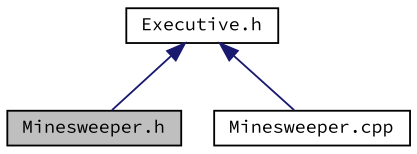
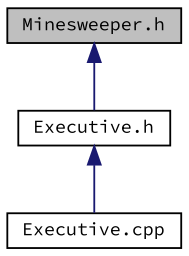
edge "Minesweeper.h" -> "Executive.h": reversed
node "Minesweeper.cpp": label "Minesweeper.cpp" -> "Executive.cpp"
